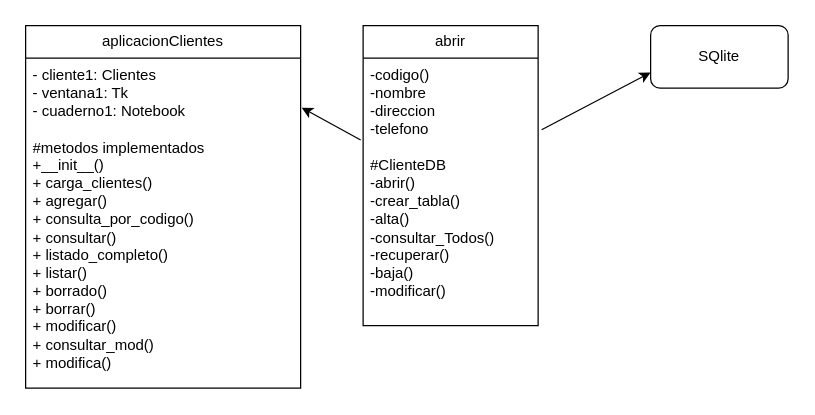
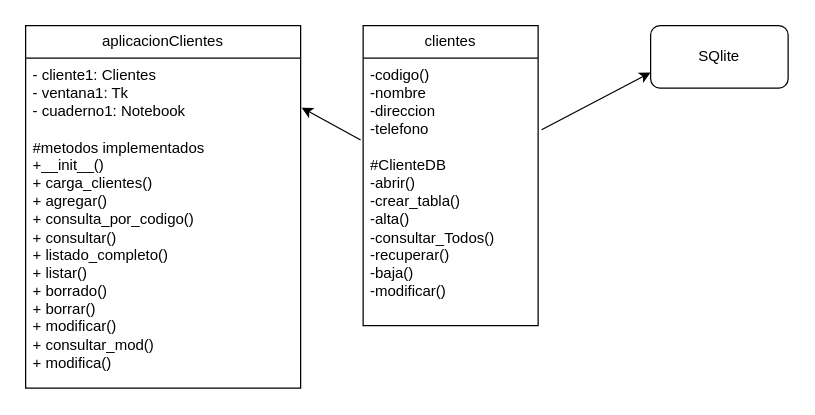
node "abrir": label "abrir" -> "clientes"
